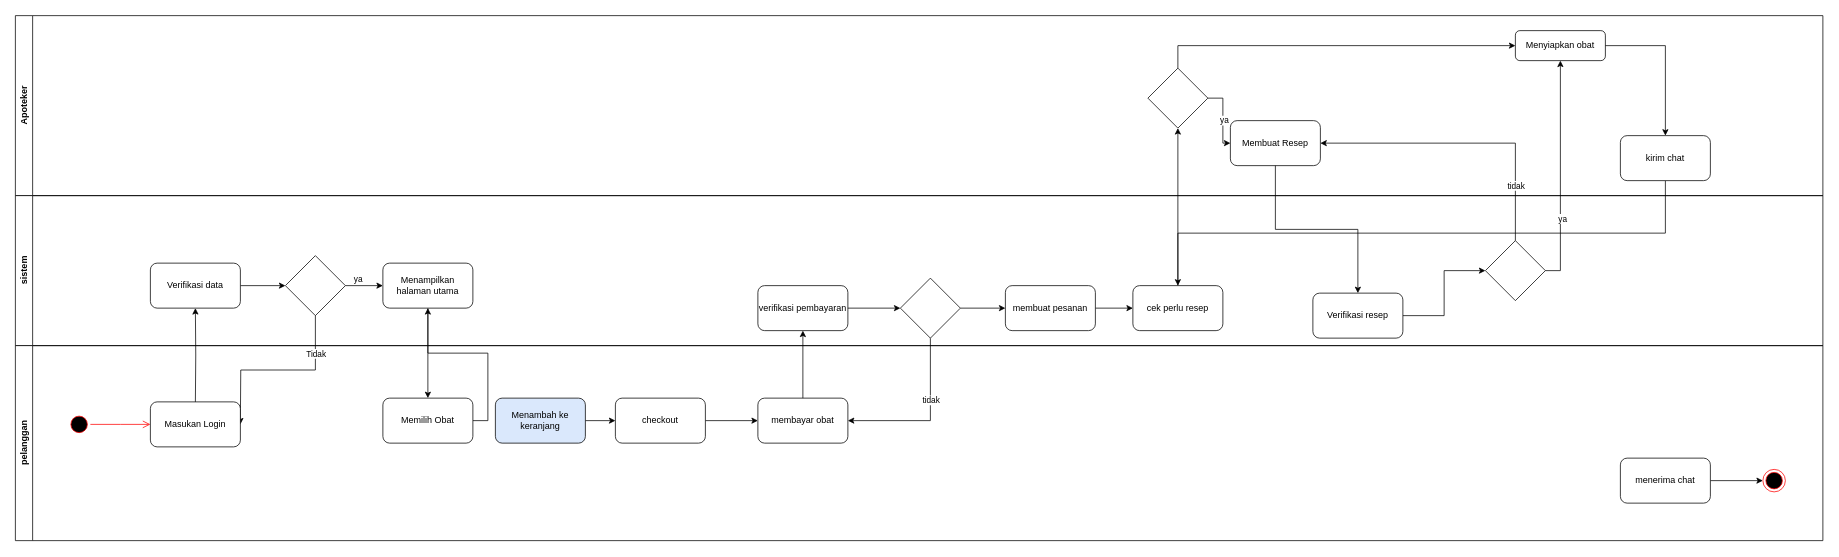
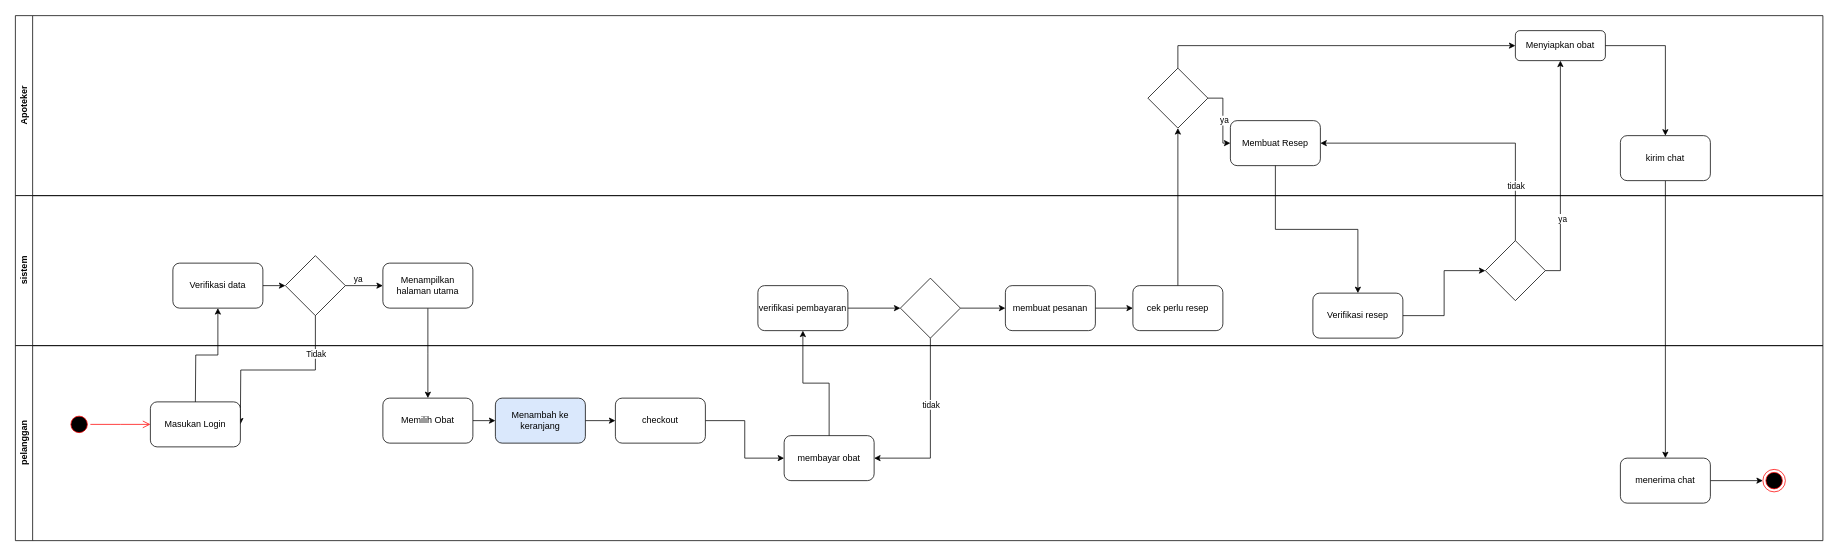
edge "kirim chat" -> "cek perlu resep": now "kirim chat" -> "menerima chat"
node "Verifikasi data": moved (195, 285) -> (218, 285)
edge "Memilih Obat" -> "Menampilkan halaman utama": now "Memilih Obat" -> "Menambah ke keranjang"
node "membayar obat": moved (803, 420) -> (829, 458)
